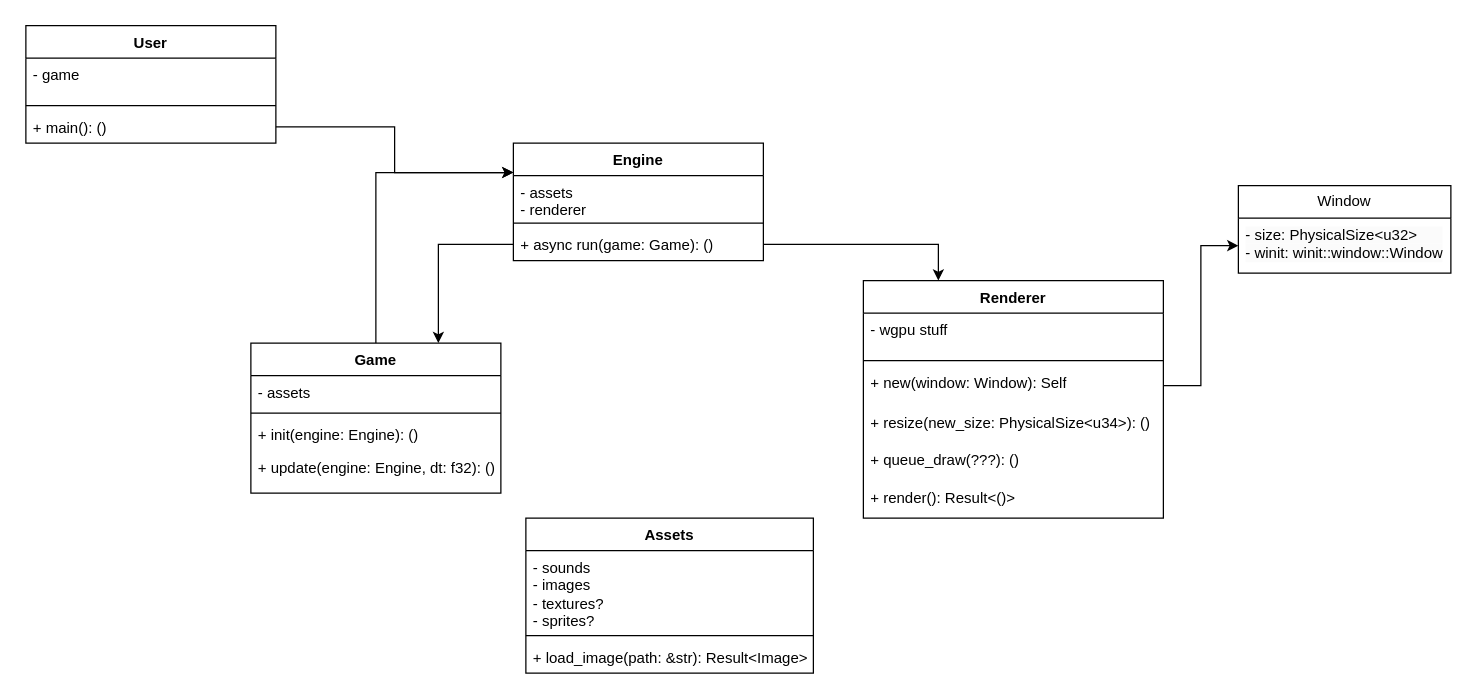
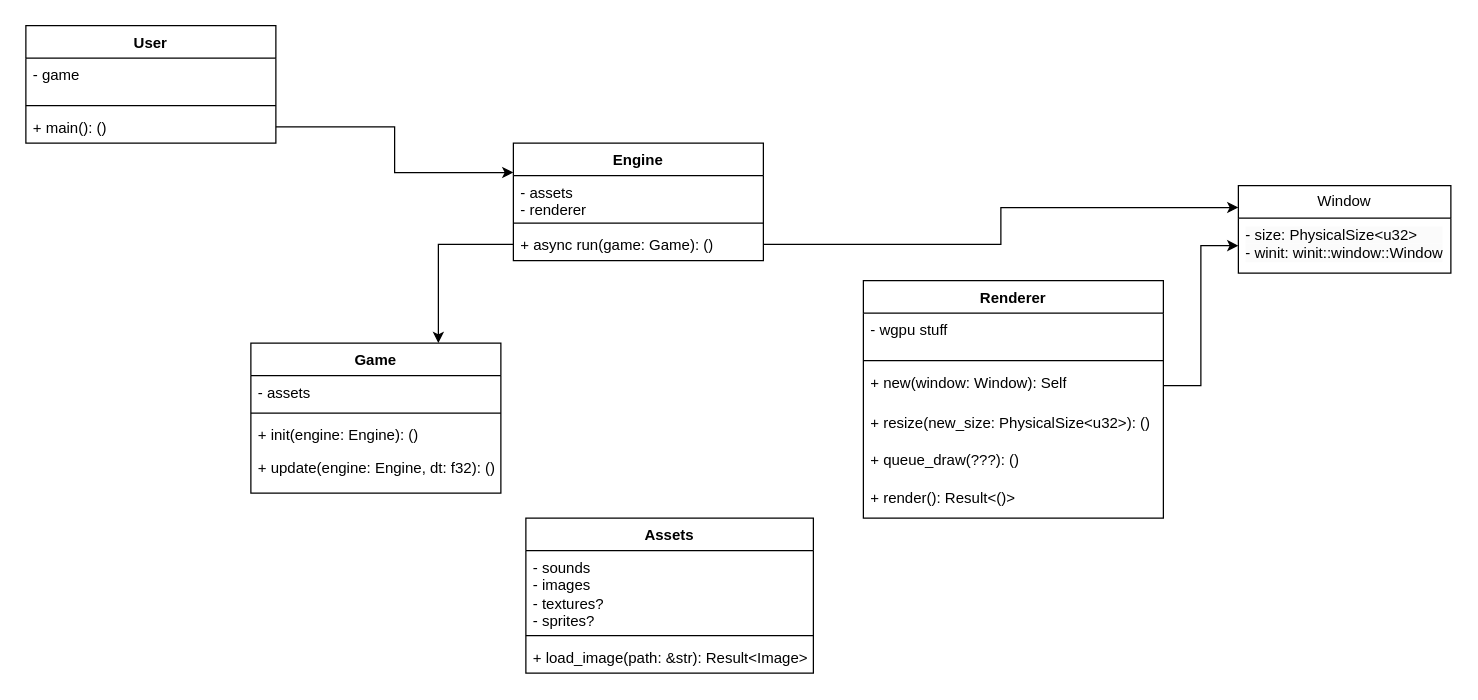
edge "+ async run(game: Game): ()" -> "Window": added
edge "Game" -> "Engine": removed
edge "+ async run(game: Game): ()" -> "Renderer": removed
node "+ resize(new_size: PhysicalSize<u34>): ()": label "+ resize(new_size: PhysicalSize<u34>): ()" -> "+ resize(new_size: PhysicalSize<u32>): ()"
